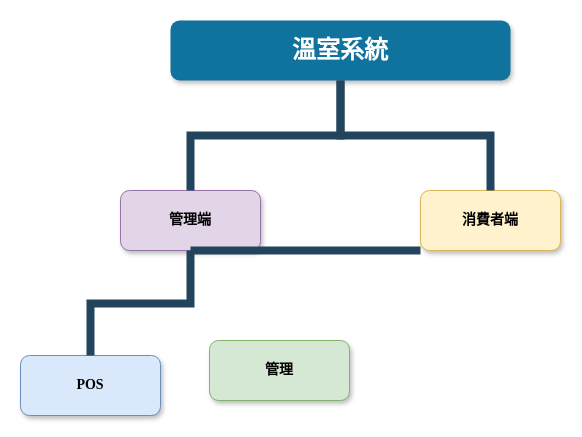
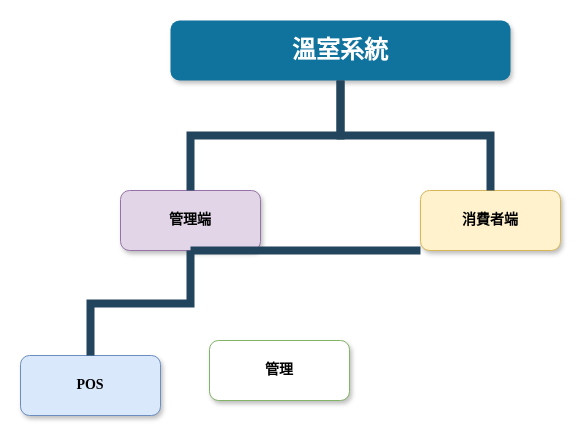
node "管理": fillcolor #d5e8d4 -> #ffffff
